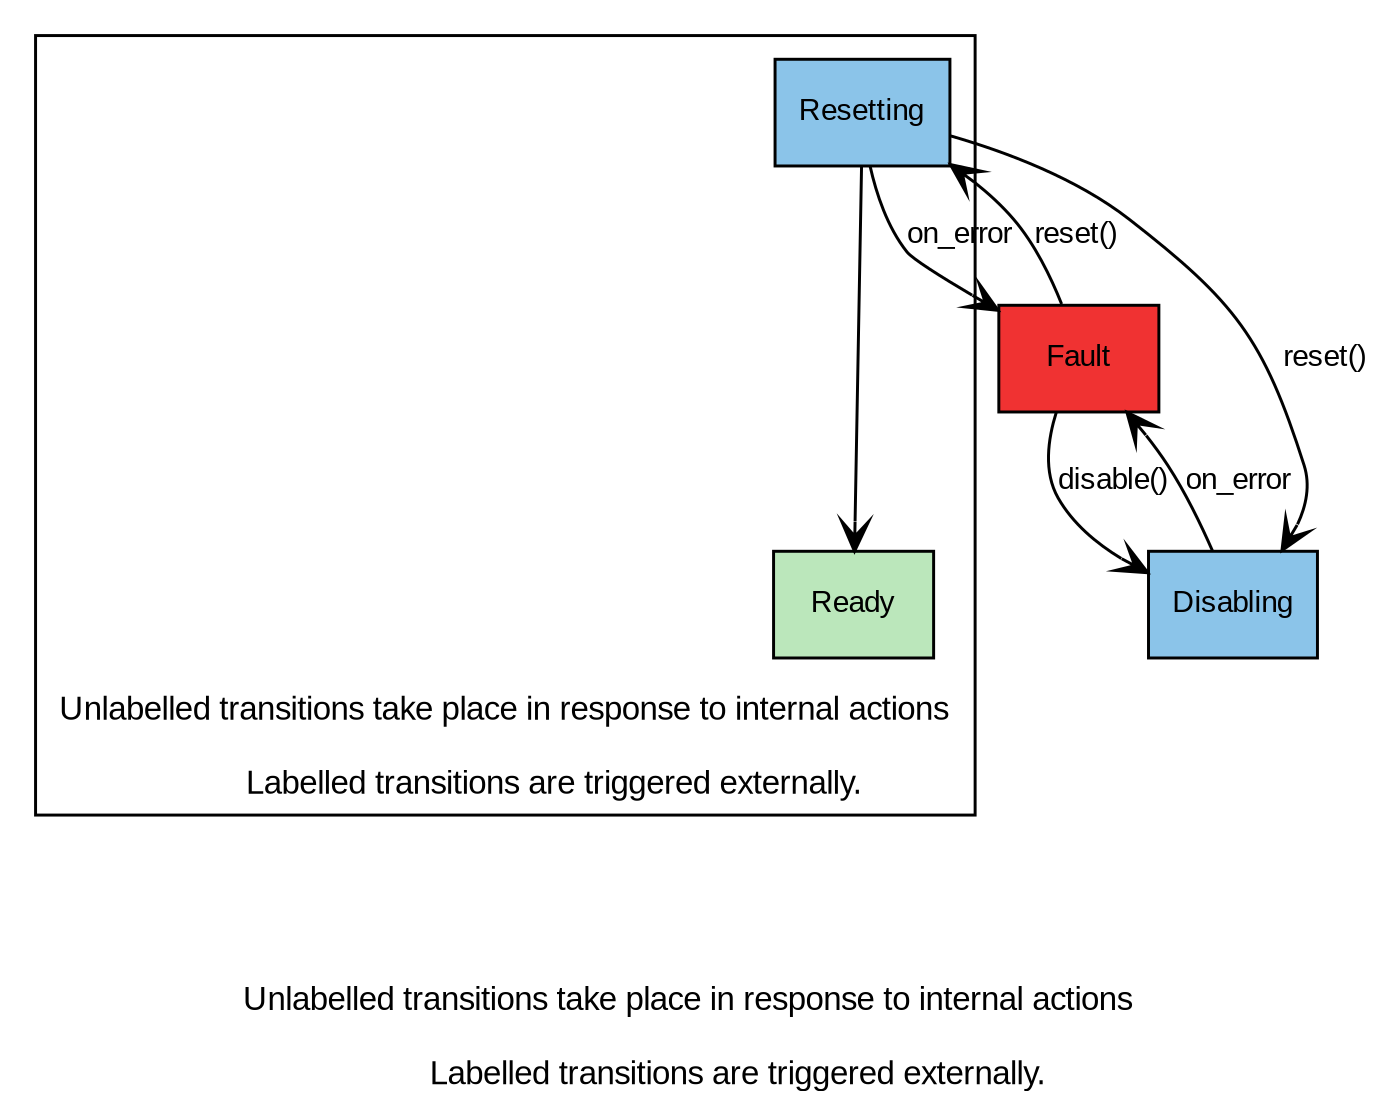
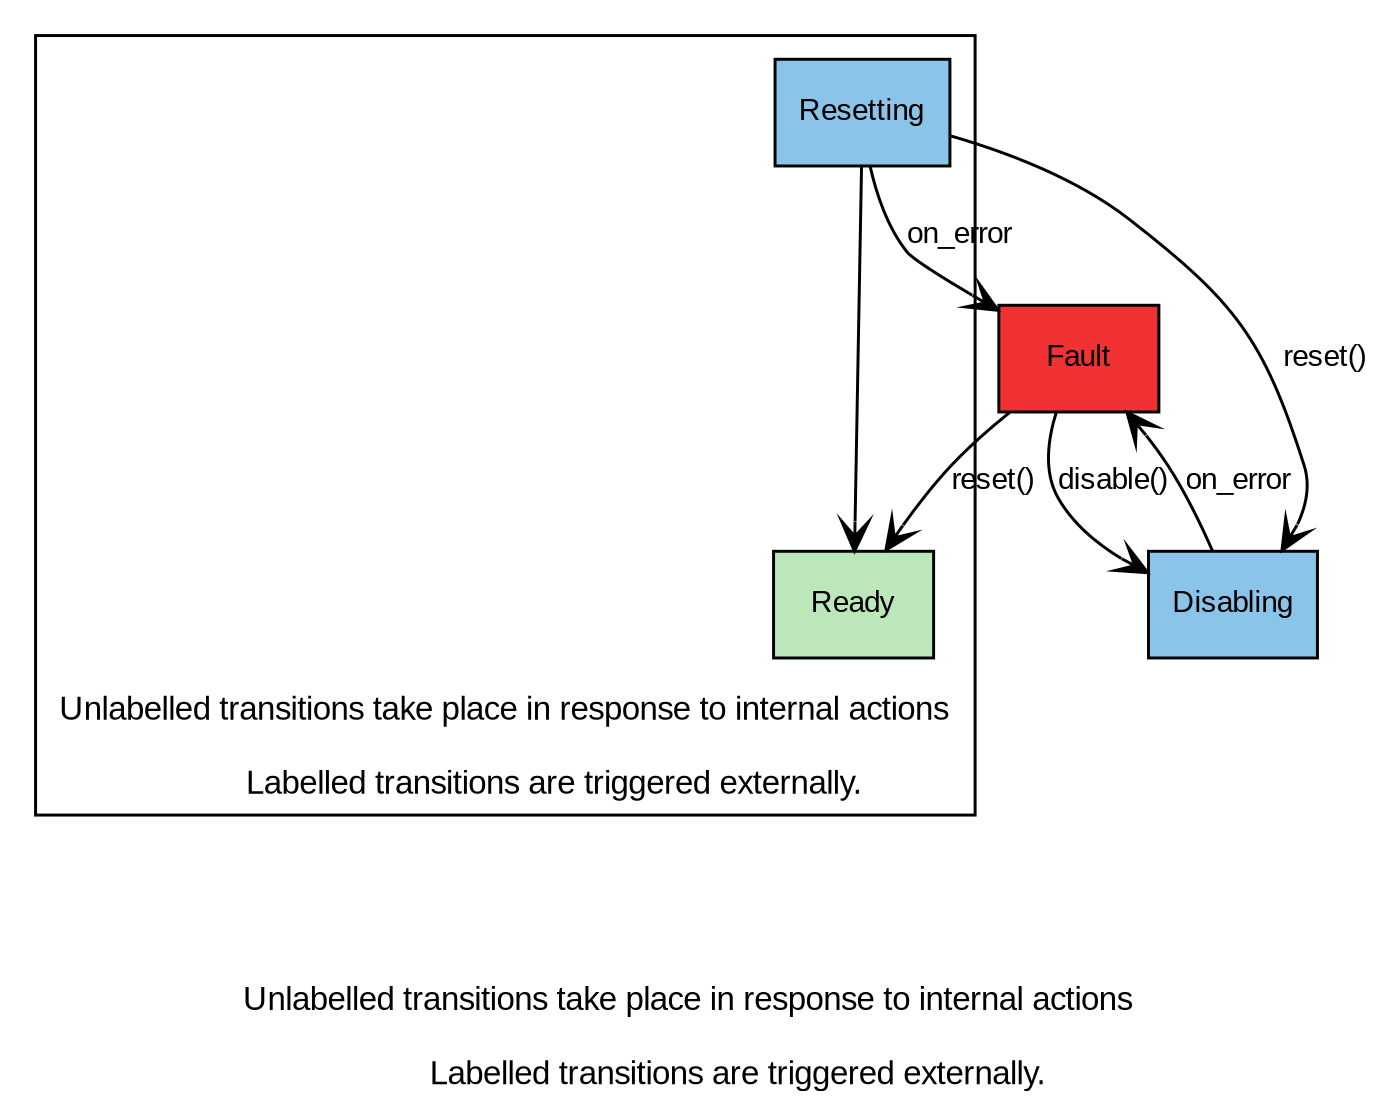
edge "Fault" -> "Resetting": now "Fault" -> "Ready"
